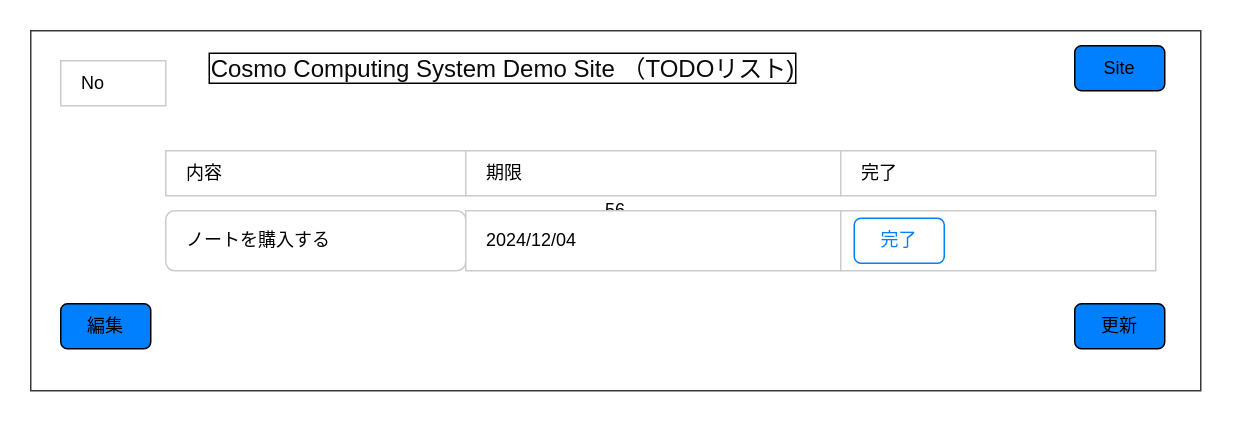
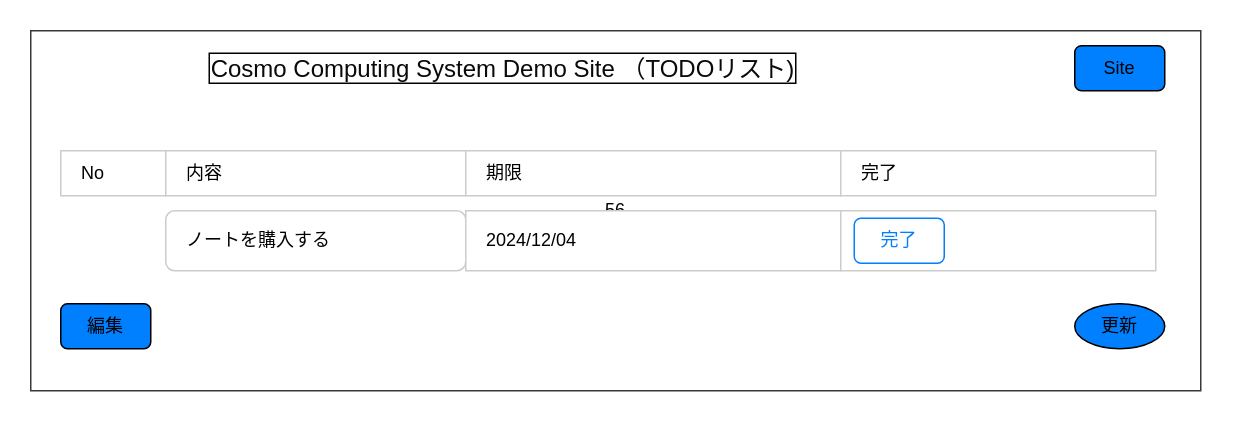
node "No": moved (113, 83) -> (113, 173)
node "更新": shape rounded rectangle -> ellipse
